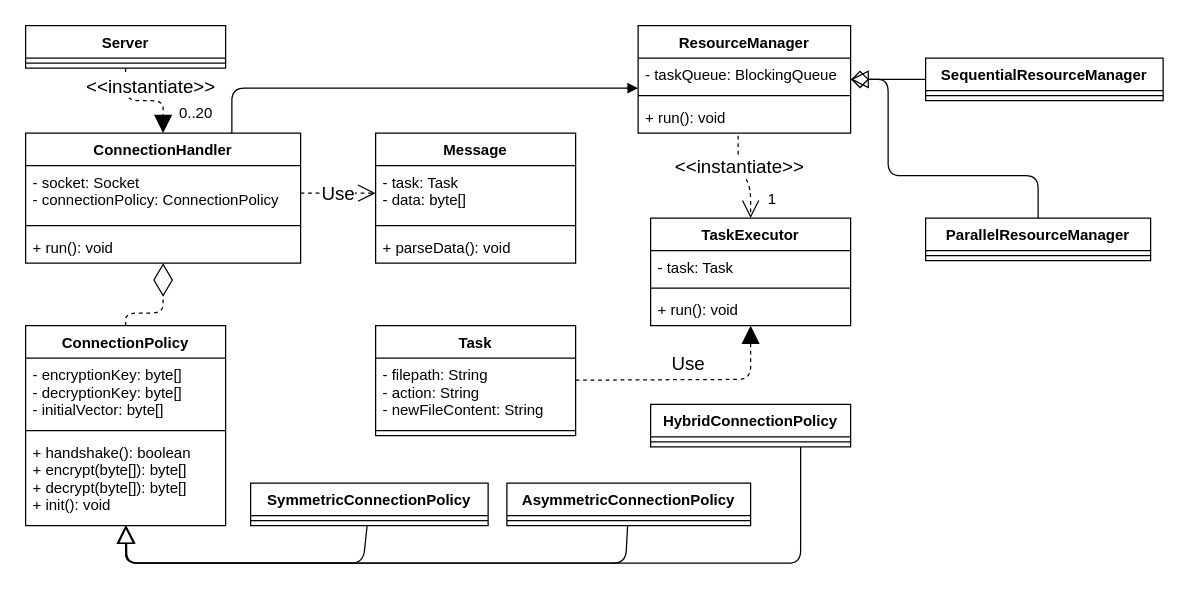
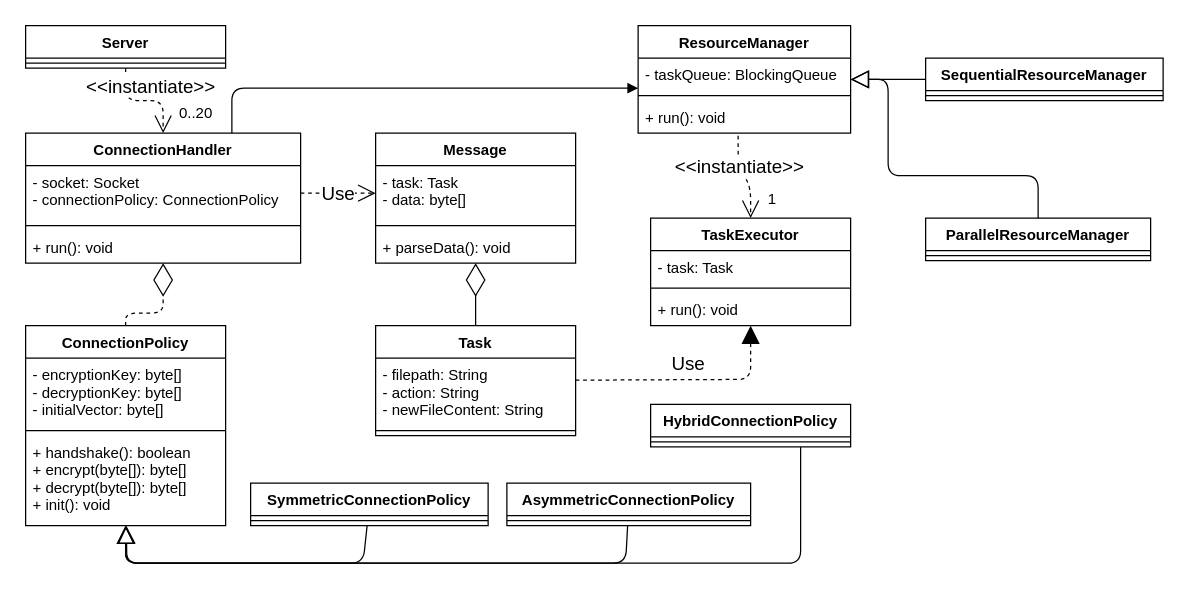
edge "ParallelResourceManager" -> "- taskQueue: BlockingQueue": arrowhead diamond -> block
edge "Server" -> "ConnectionHandler": arrowhead block -> open
edge "Task" -> "Message": added
